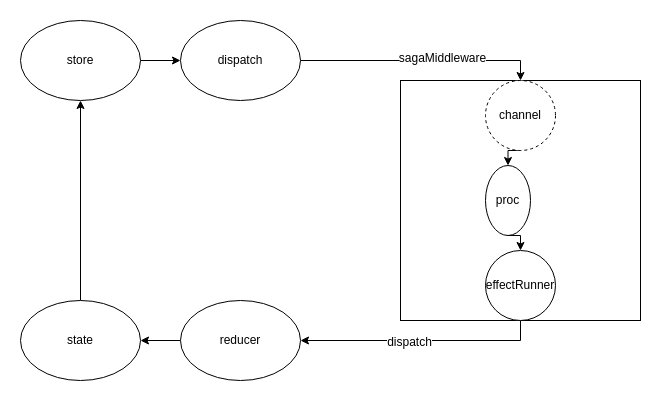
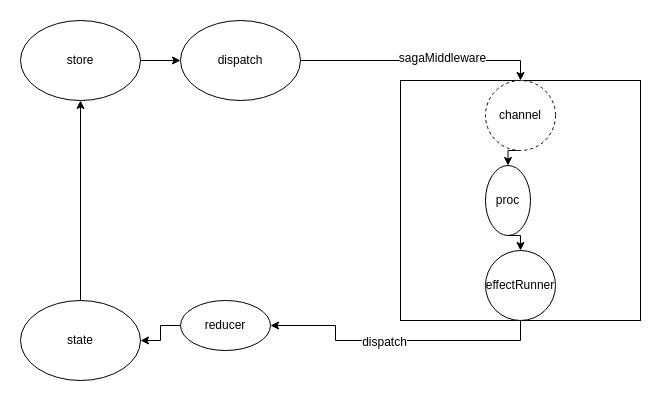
node "reducer": size 120x80 -> 90x50
